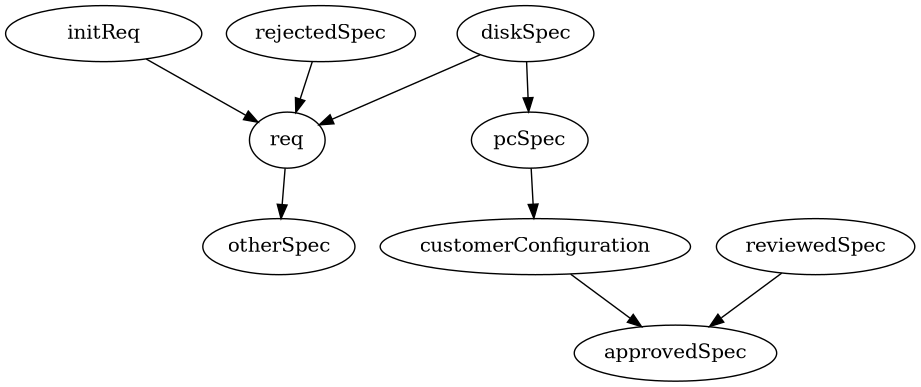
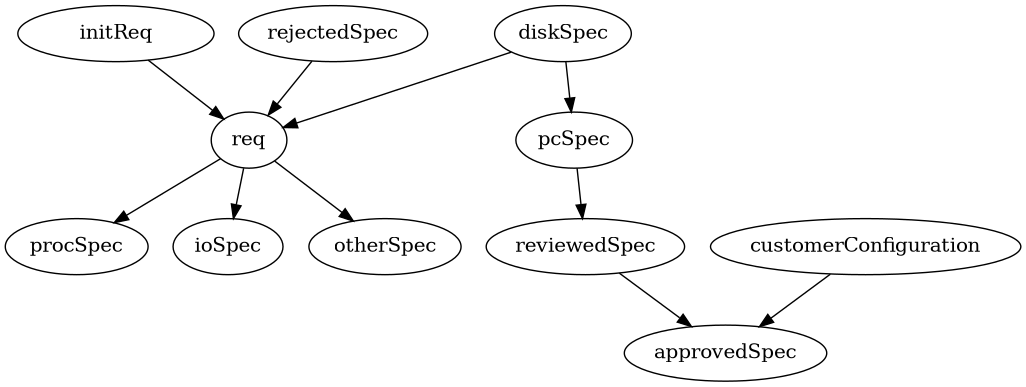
edge "pcSpec" -> "customerConfiguration": now "pcSpec" -> "reviewedSpec"
node "procSpec": added
node "ioSpec": added
